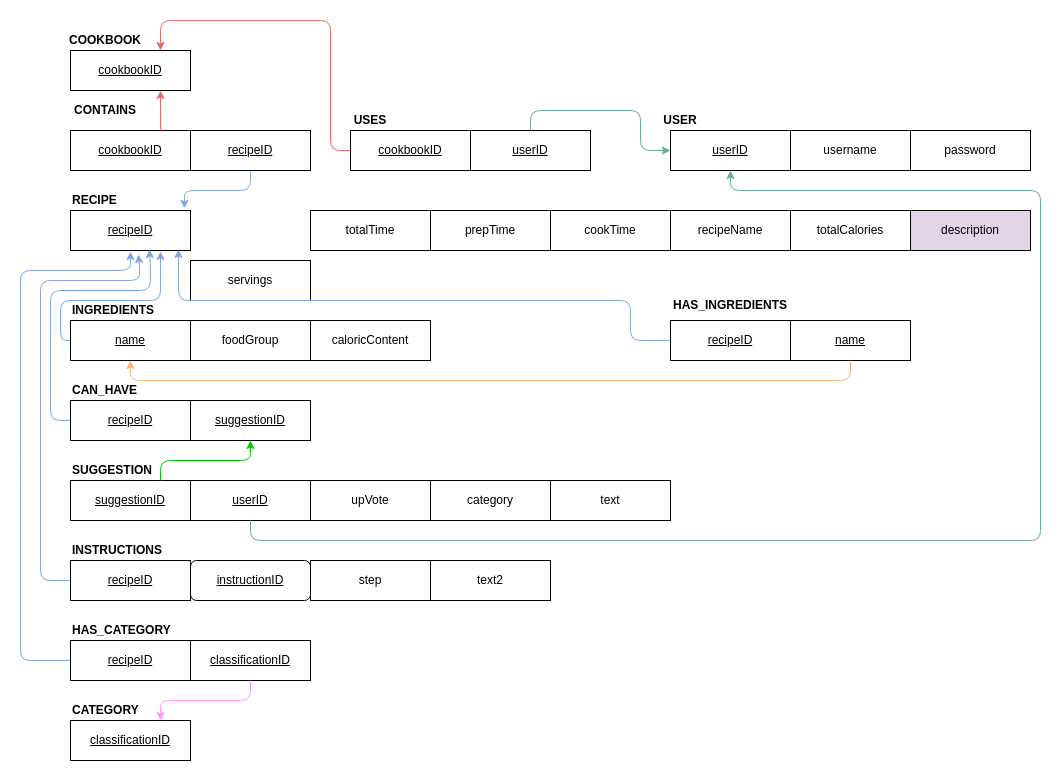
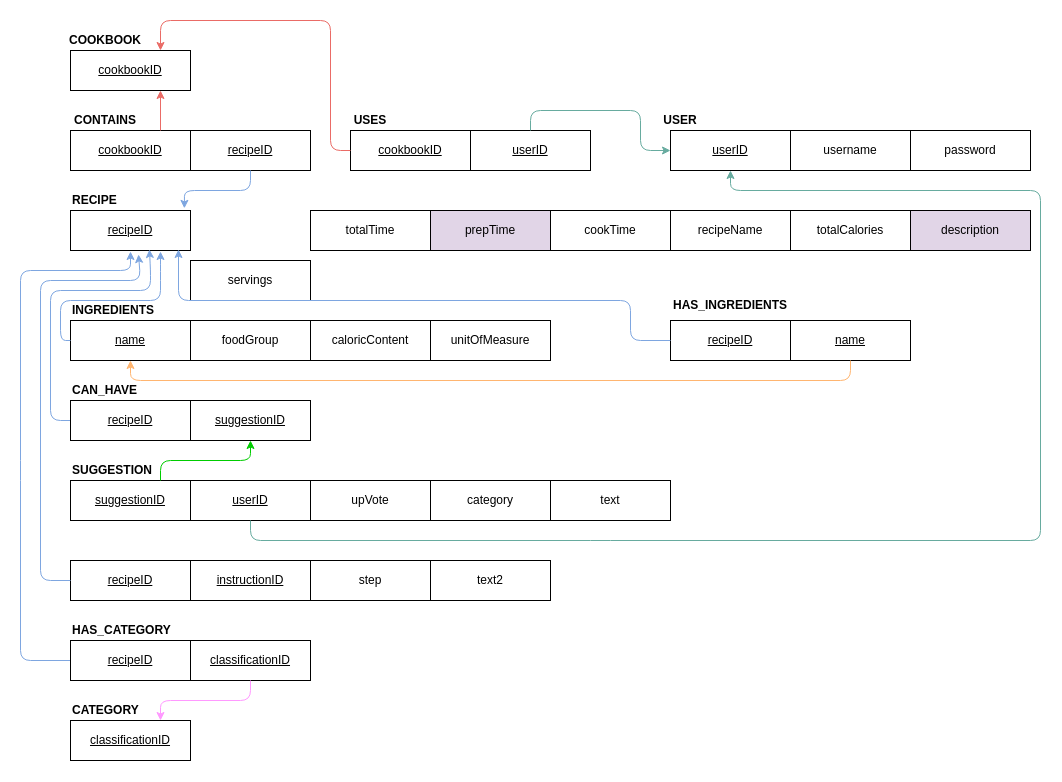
node "CONTAINS": moved (106, 111) -> (106, 121)
node "prepTime": fillcolor #ffffff -> #e1d5e7
node "unitOfMeasure": added
node "INSTRUCTIONS": removed
node "instructionID": shape rounded rectangle -> rectangle
